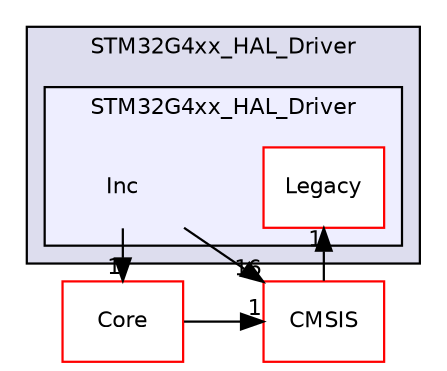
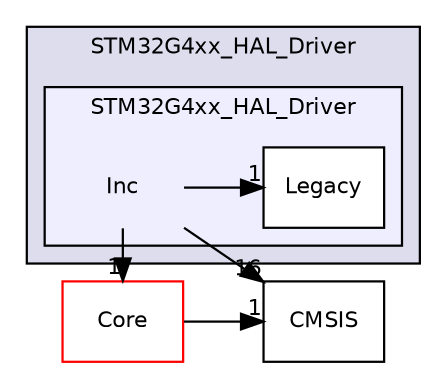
node "Legacy": color red -> black
edge "CMSIS" -> "Legacy": now "Inc" -> "Legacy"
node "CMSIS": color red -> black
